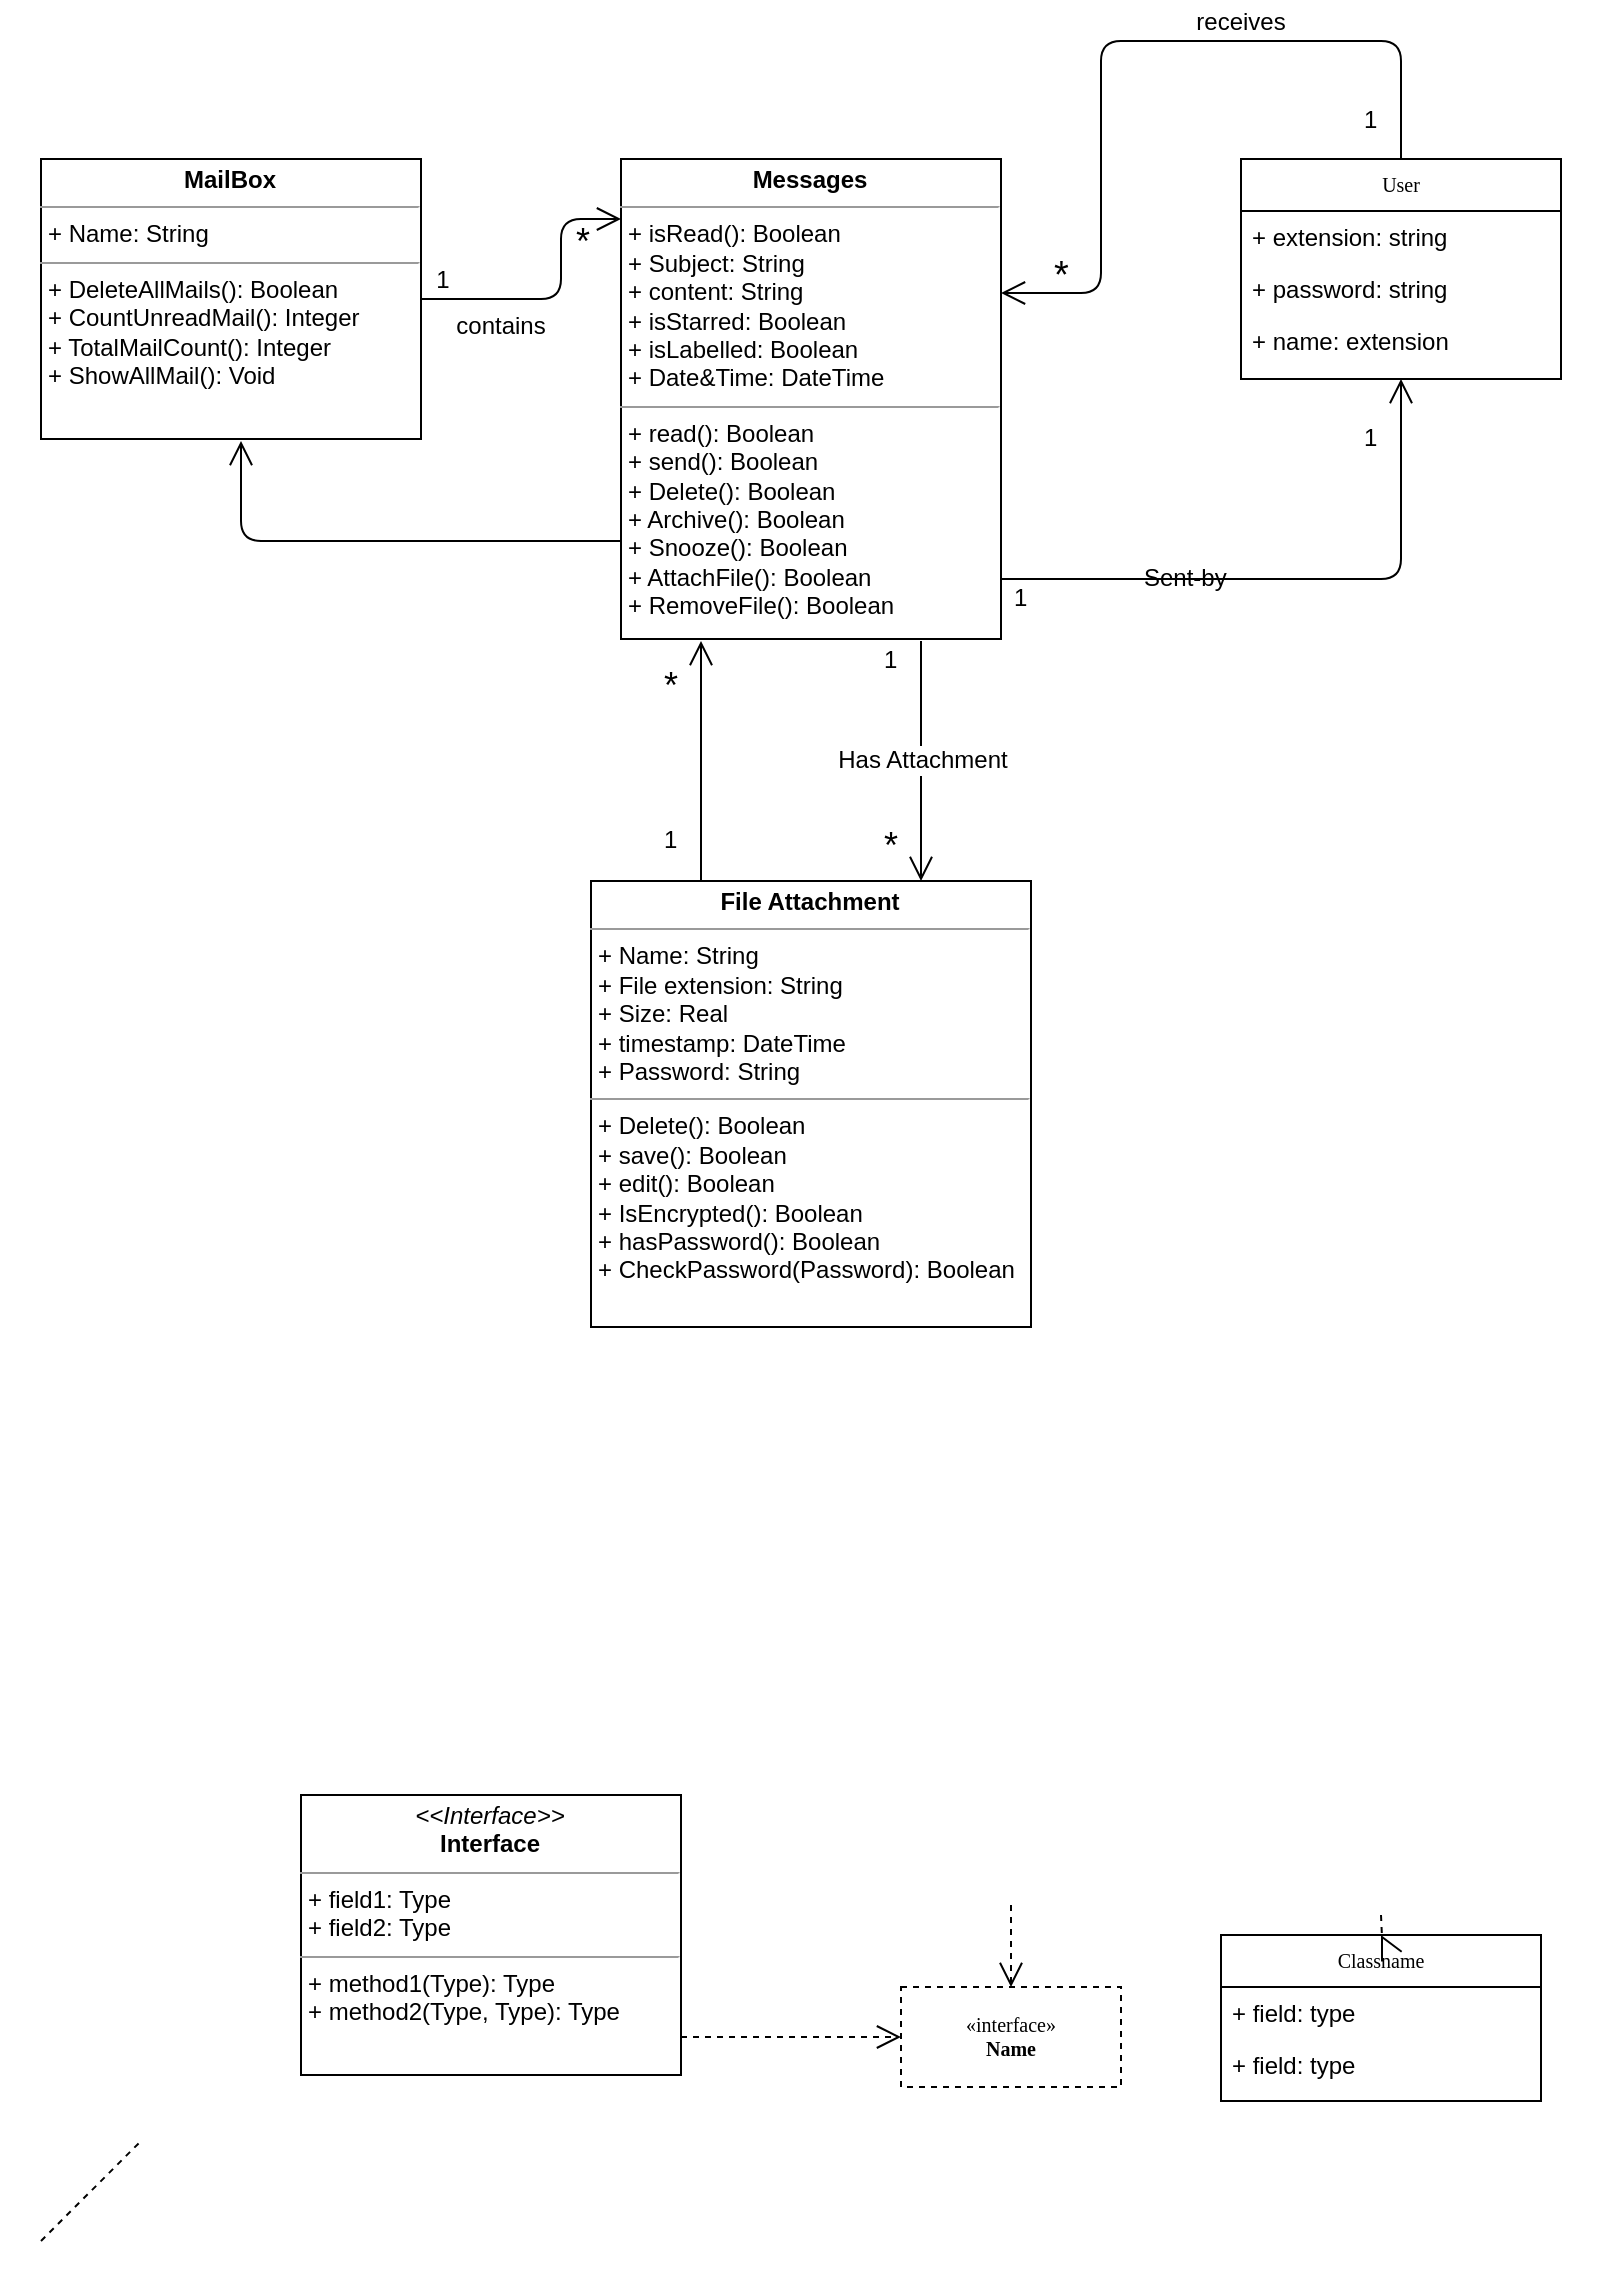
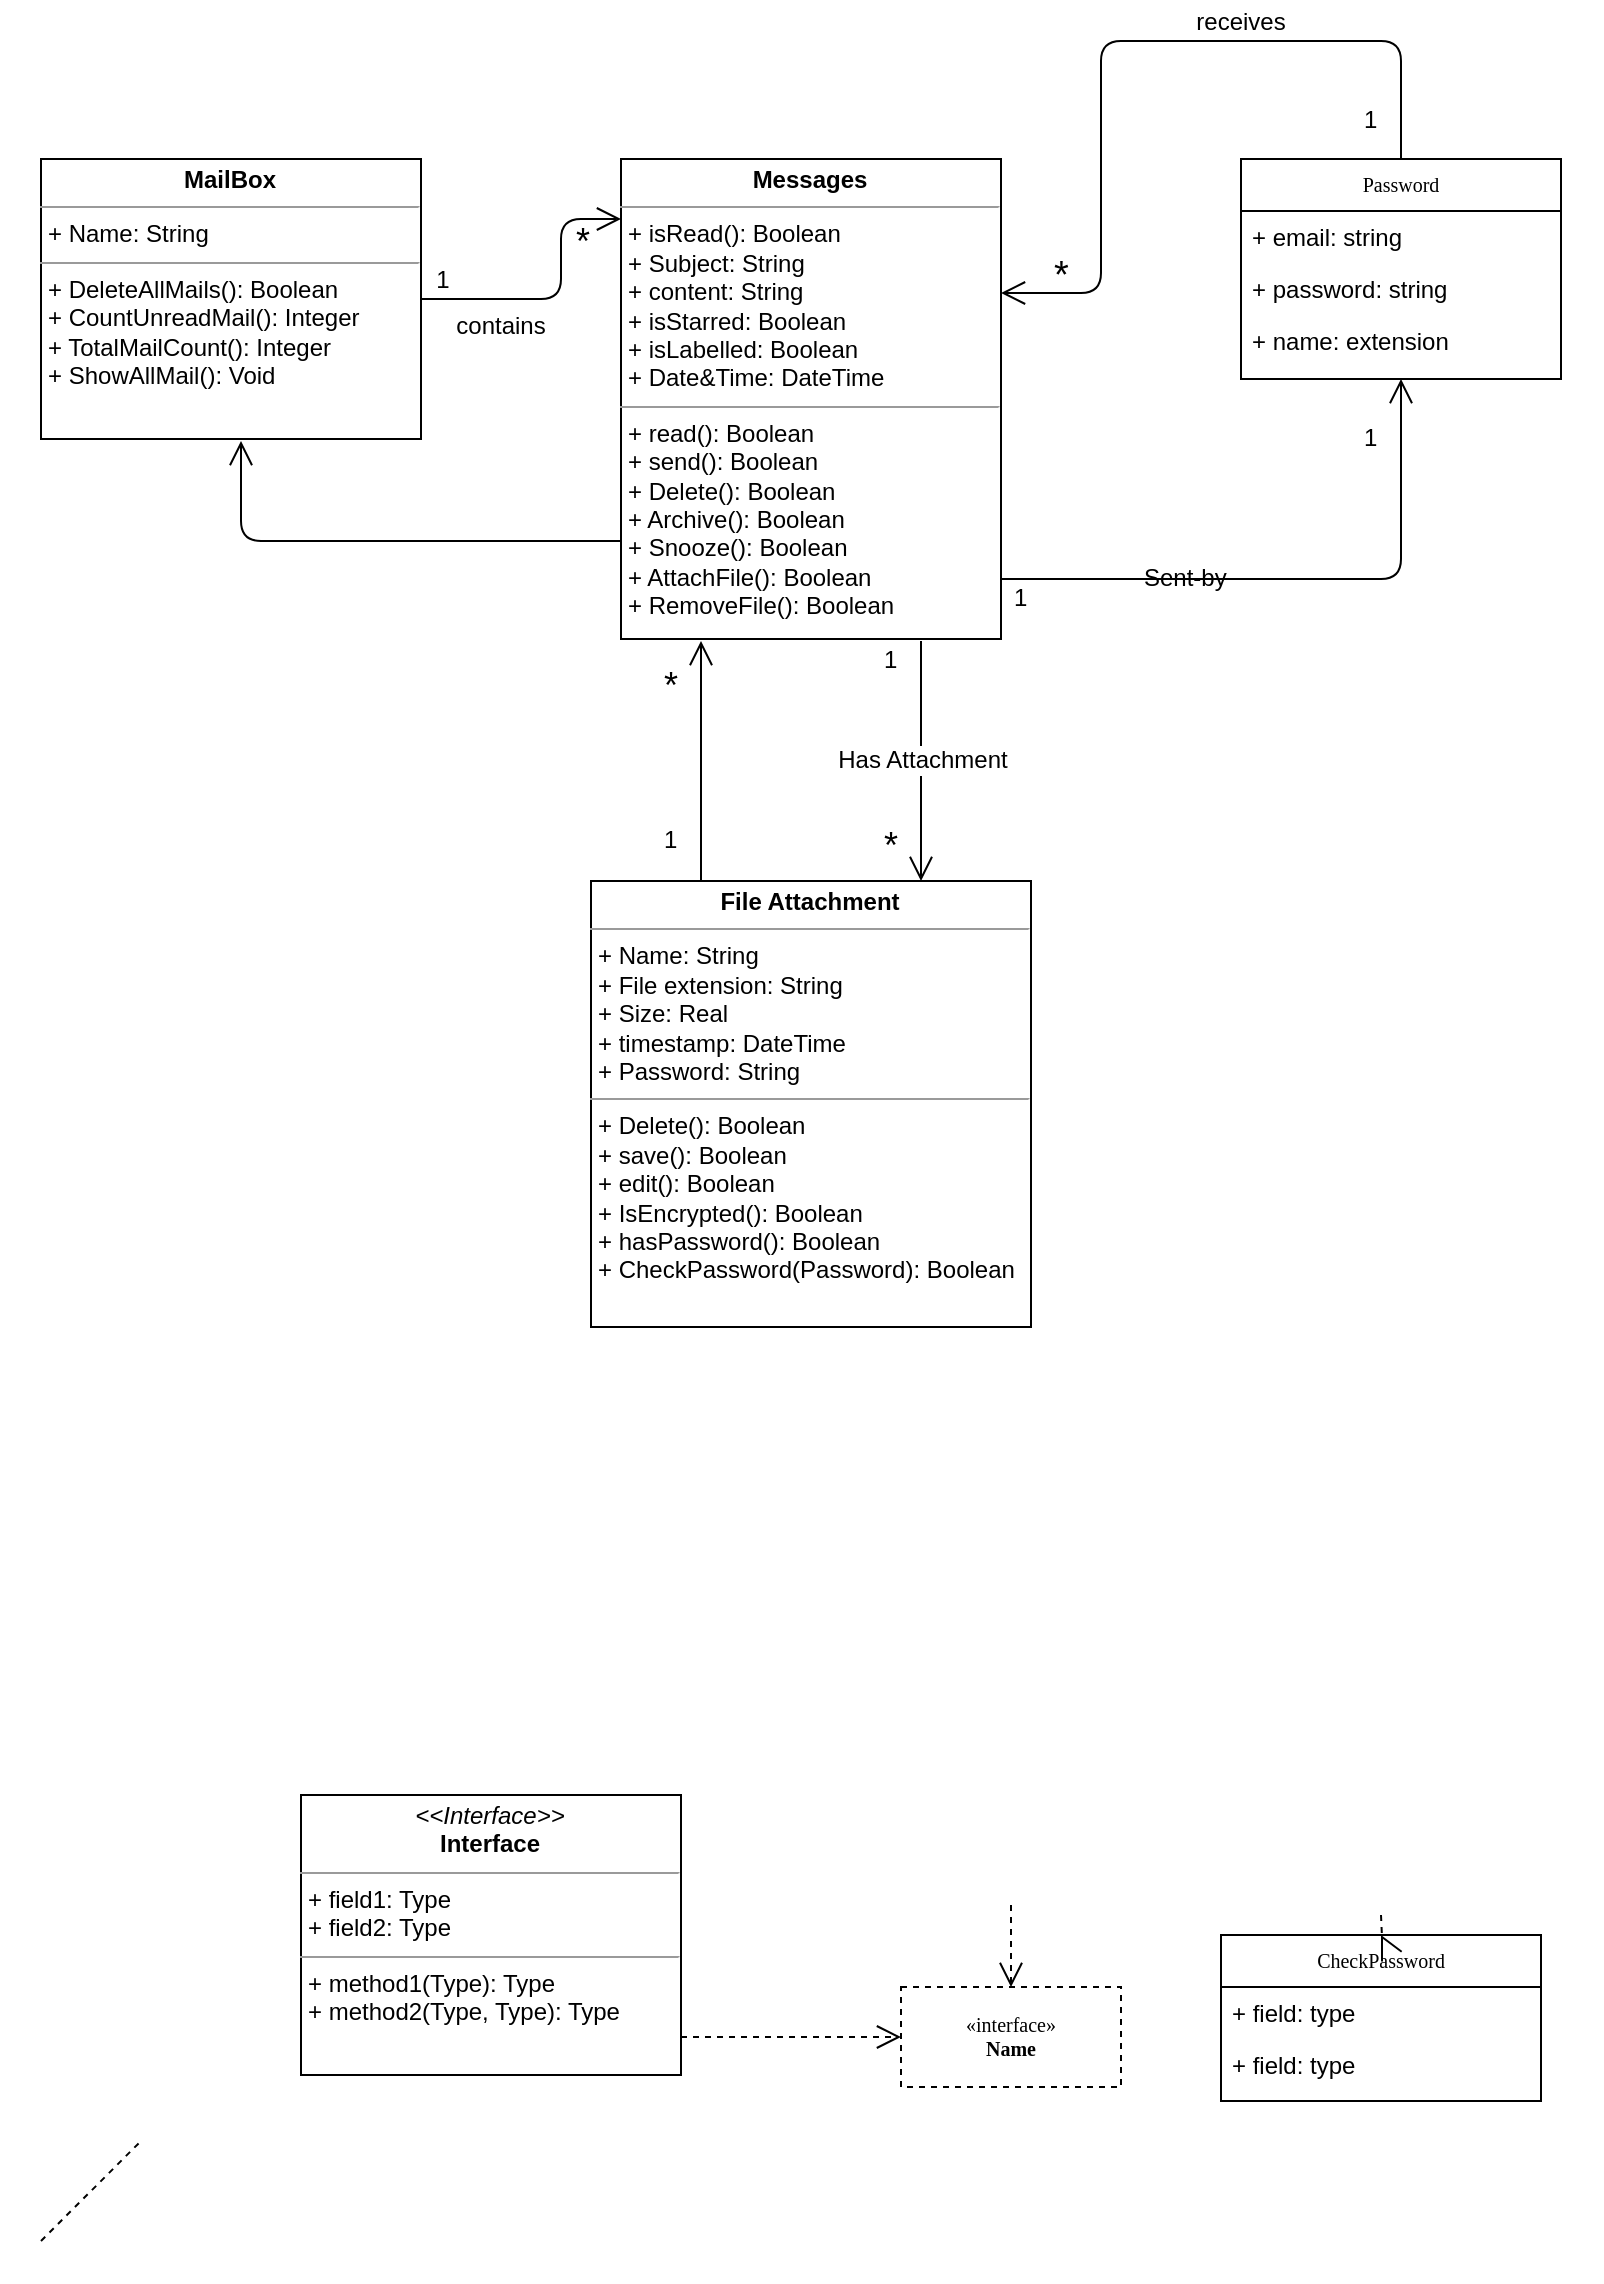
node "User": label "User" -> "Password"
node "+ extension: string": label "+ extension: string" -> "+ email: string"
node "Classname": label "Classname" -> "CheckPassword"
